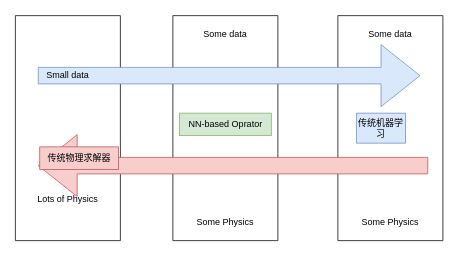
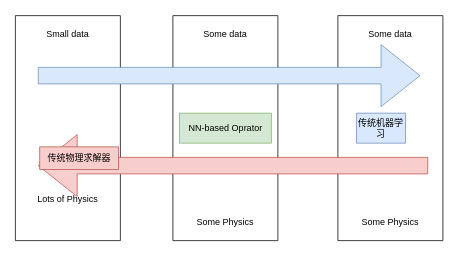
node "Small data": moved (68, 75) -> (68, 34)
node "NN-based Oprator": size 92x23 -> 92x30
